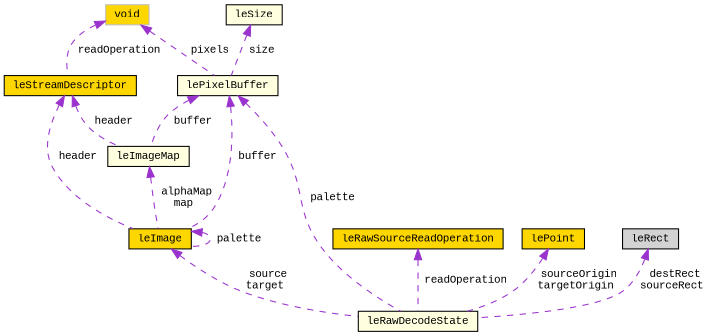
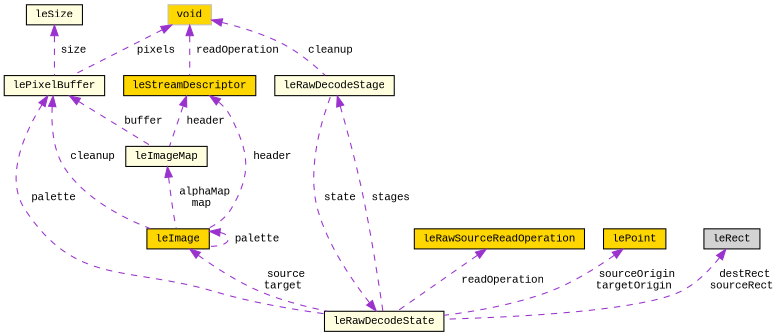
node "leRawDecodeStage": added
edge "leImage" -> "lePixelBuffer": label " buffer" -> " cleanup"
